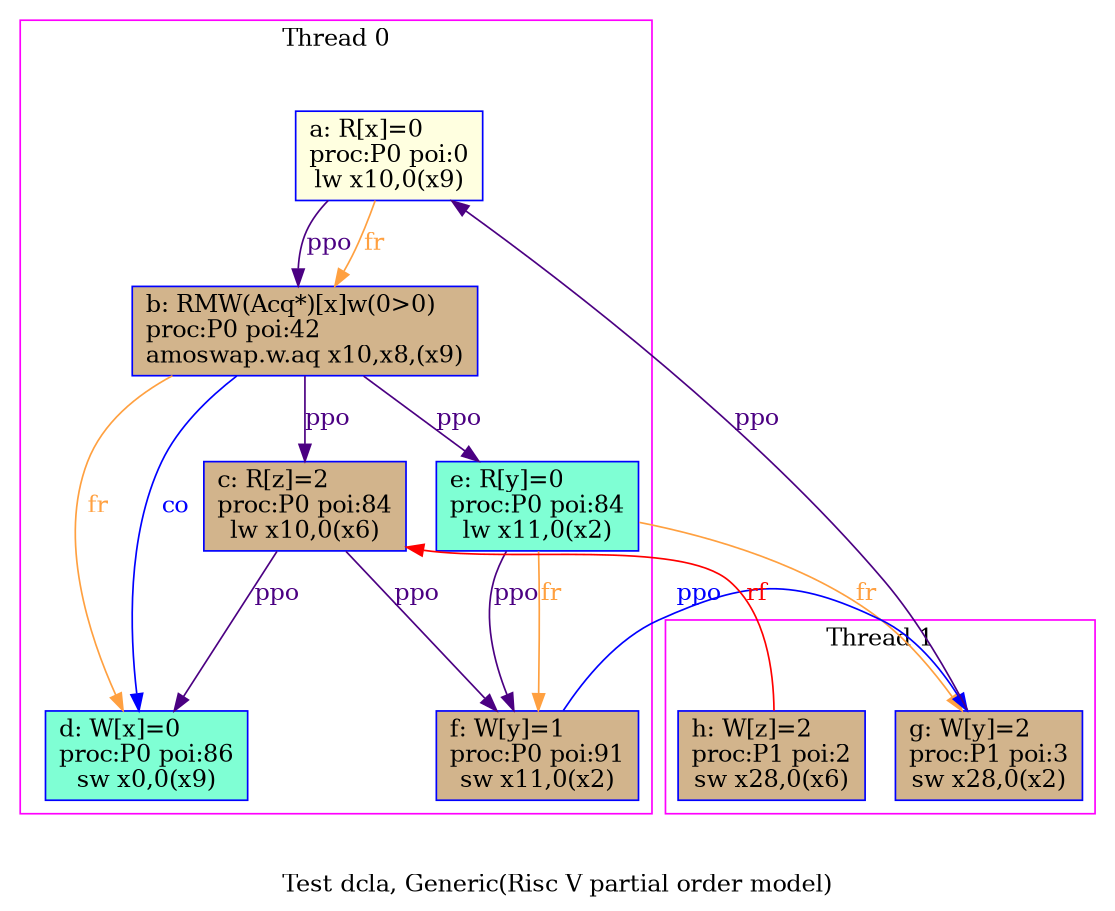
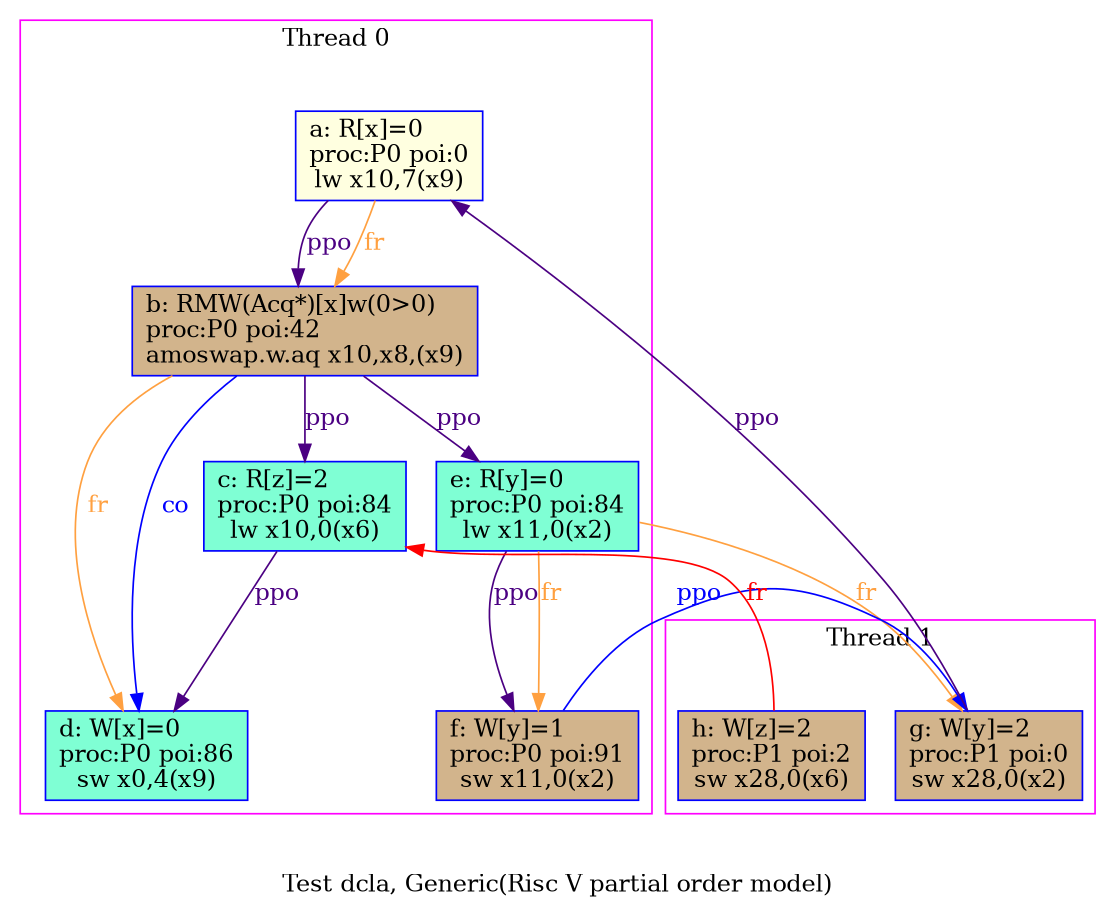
node "a: R[x]=0 proc:P0 poi:0 lw x10,0(x9)": label "a: R[x]=0 proc:P0 poi:0 lw x10,0(x9)" -> "a: R[x]=0 proc:P0 poi:0 lw x10,7(x9)"
node "c: R[z]=2 proc:P0 poi:84 lw x10,0(x6)": fillcolor tan -> aquamarine
edge "h: W[z]=2 proc:P1 poi:2 sw x28,0(x6)" -> "c: R[z]=2 proc:P0 poi:84 lw x10,0(x6)": label "rf" -> "fr"
edge "c: R[z]=2 proc:P0 poi:84 lw x10,0(x6)" -> "f: W[y]=1 proc:P0 poi:91 sw x11,0(x2)": removed, label "ppo"
node "d: W[x]=0 proc:P0 poi:86 sw x0,0(x9)": label "d: W[x]=0 proc:P0 poi:86 sw x0,0(x9)" -> "d: W[x]=0 proc:P0 poi:86 sw x0,4(x9)"
node "g: W[y]=2 proc:P1 poi:3 sw x28,0(x2)": label "g: W[y]=2 proc:P1 poi:3 sw x28,0(x2)" -> "g: W[y]=2 proc:P1 poi:0 sw x28,0(x2)"
